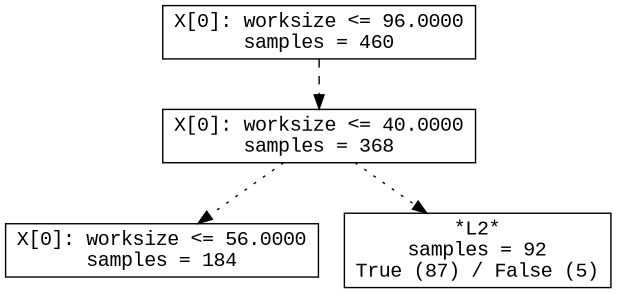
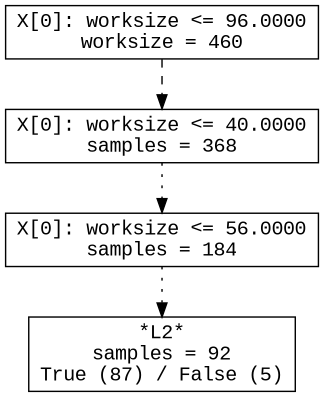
node "X[0]: worksize <= 96.0000 samples = 460": label "X[0]: worksize <= 96.0000 samples = 460" -> "X[0]: worksize <= 96.0000 worksize = 460"
edge "X[0]: worksize <= 40.0000 samples = 368" -> "*L2* samples = 92 True (87) / False (5)": now "X[0]: worksize <= 56.0000 samples = 184" -> "*L2* samples = 92 True (87) / False (5)"
